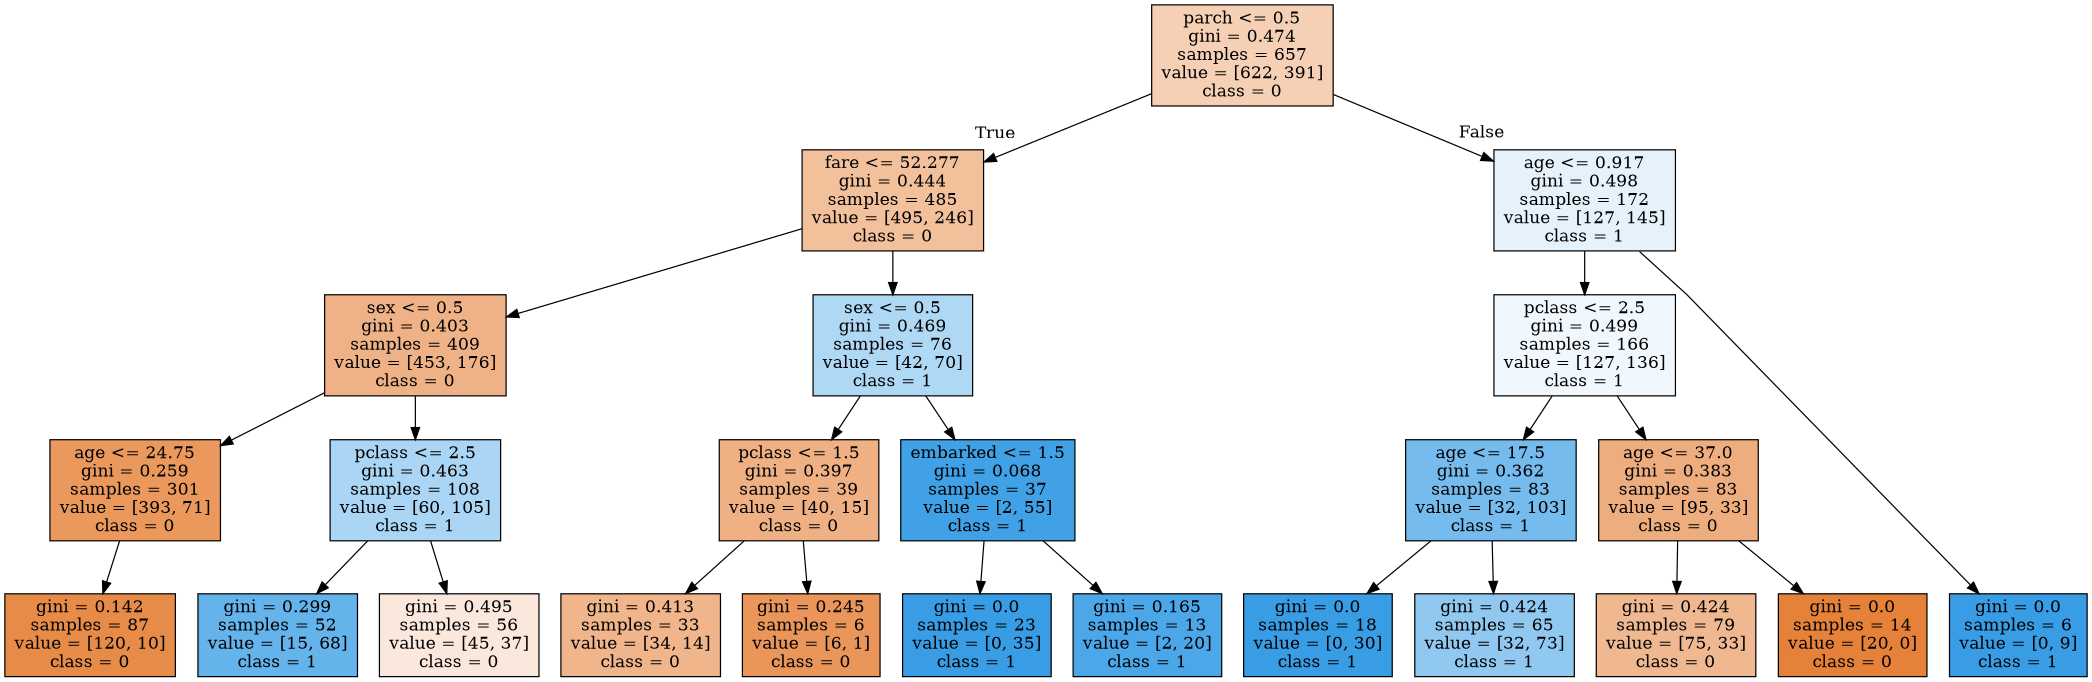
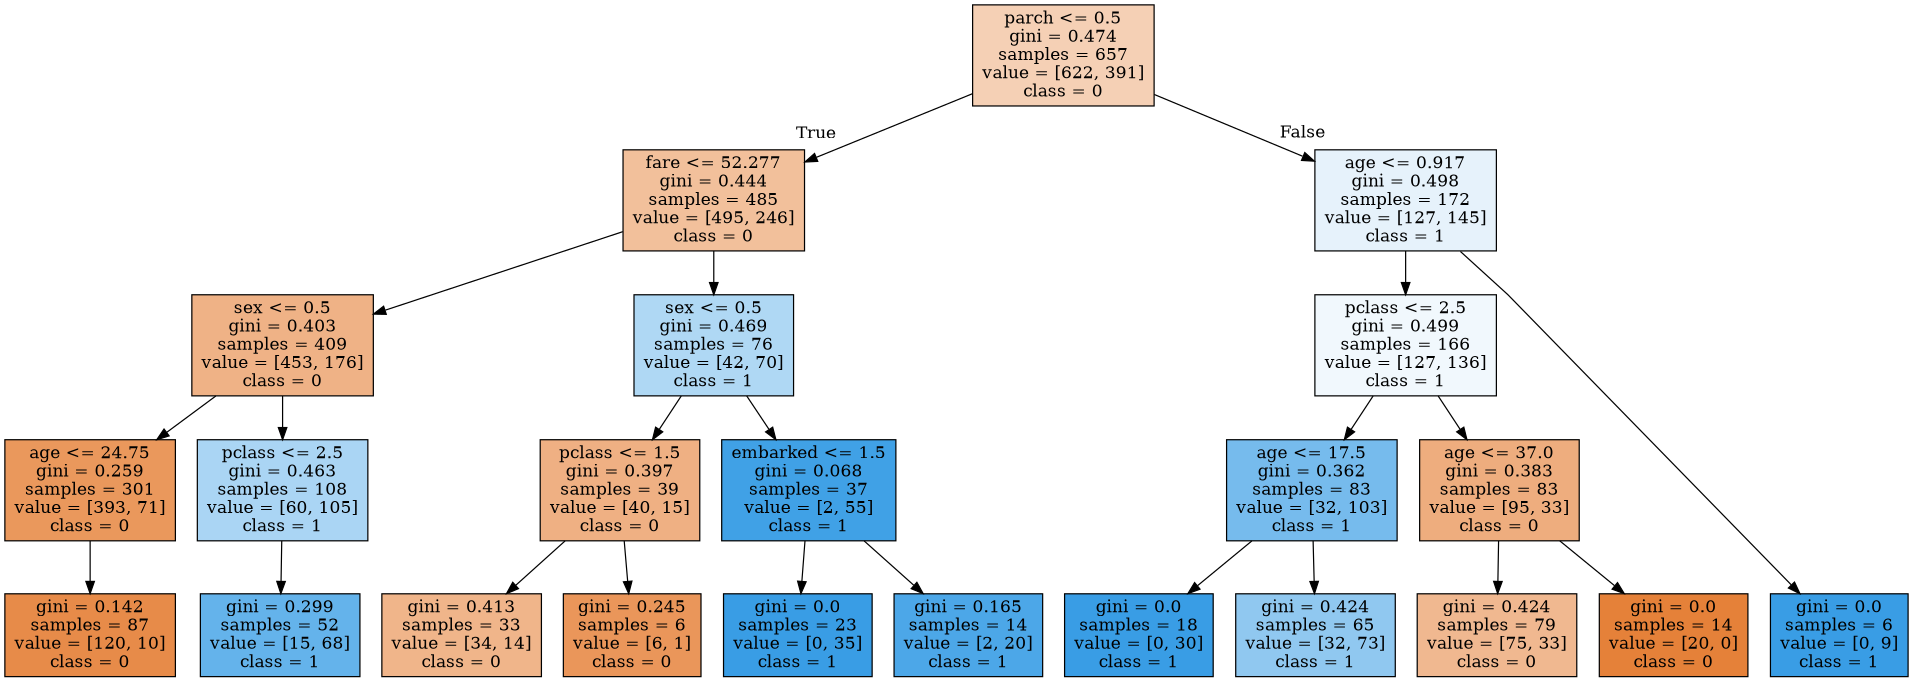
node "gini = 0.495 samples = 56 value = [45, 37] class = 0": removed
node "gini = 0.165 samples = 13 value = [2, 20] class = 1": label "gini = 0.165 samples = 13 value = [2, 20] class = 1" -> "gini = 0.165 samples = 14 value = [2, 20] class = 1"
